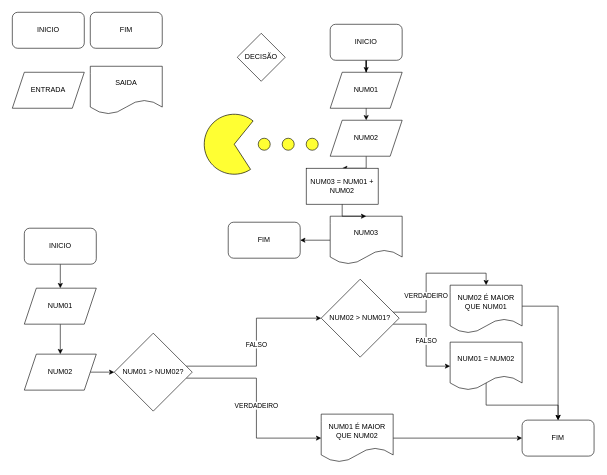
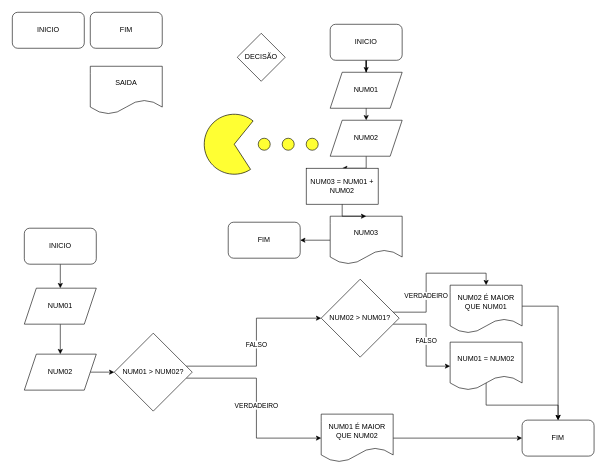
node "ENTRADA": removed
